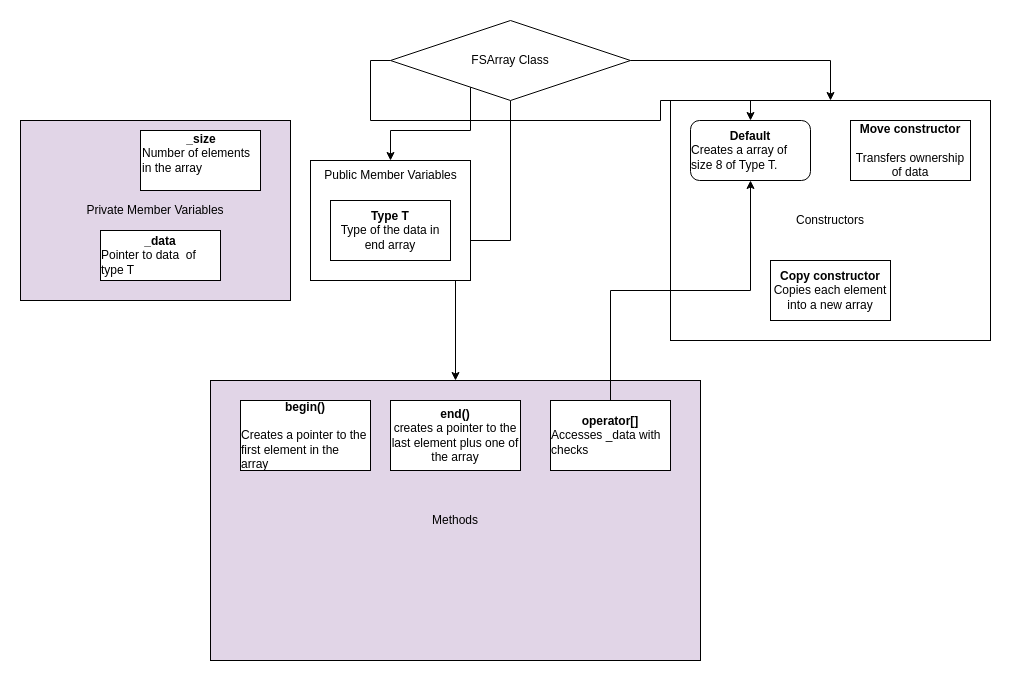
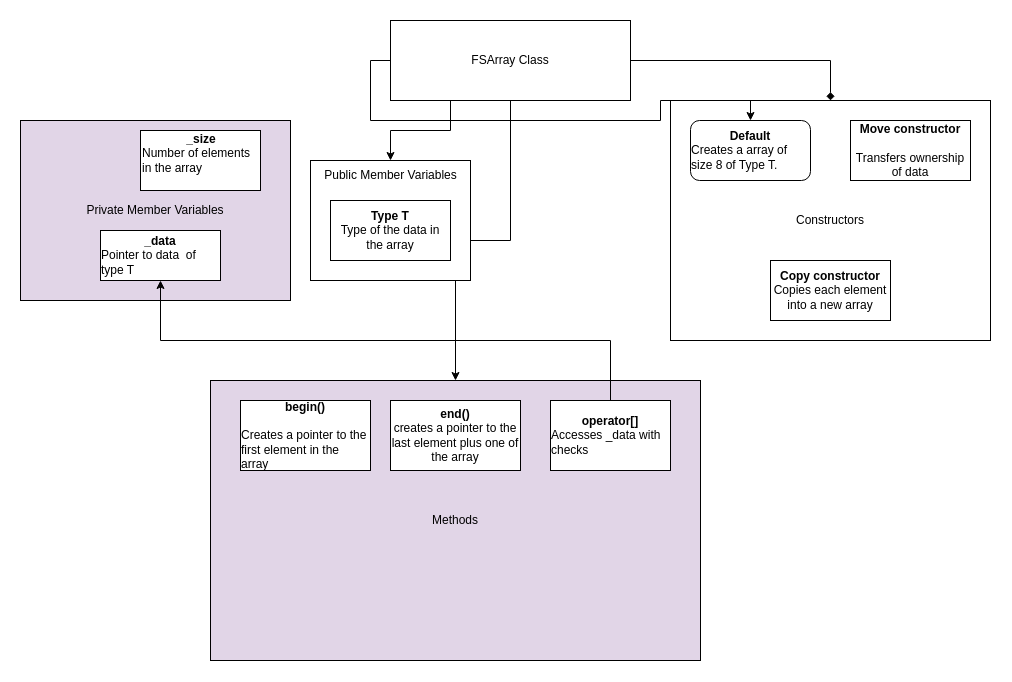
node "FSArray Class": shape diamond -> rounded rectangle
edge "FSArray Class" -> "Constructors": arrowhead classic -> diamond
node "Type T Type of the data in end array": label "Type T Type of the data in end array" -> "Type T Type of the data in the array"
edge "operator[] Accesses _data with checks" -> "Default Creates a array of size 8 of Type T.": now "operator[] Accesses _data with checks" -> "_data Pointer to data of type T"
